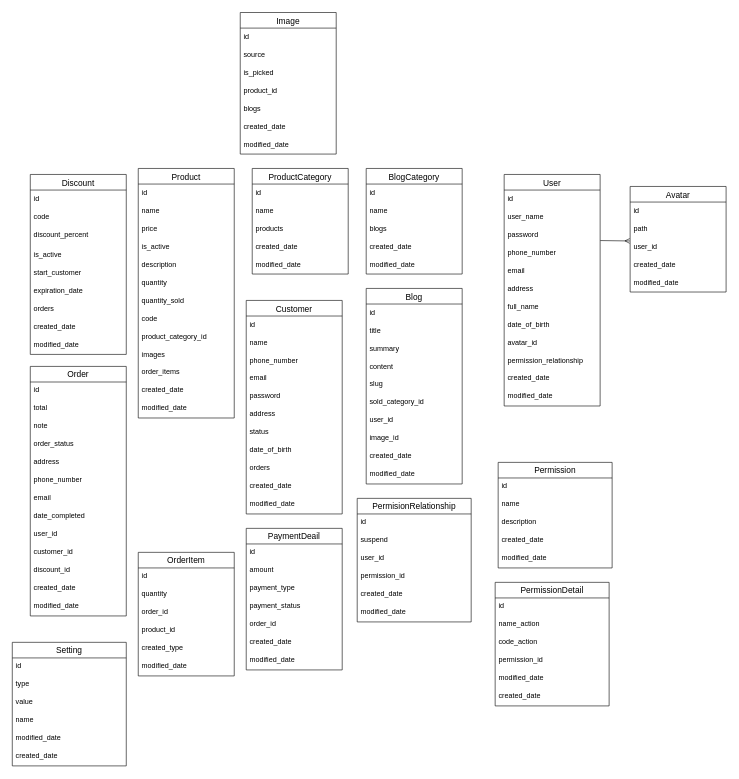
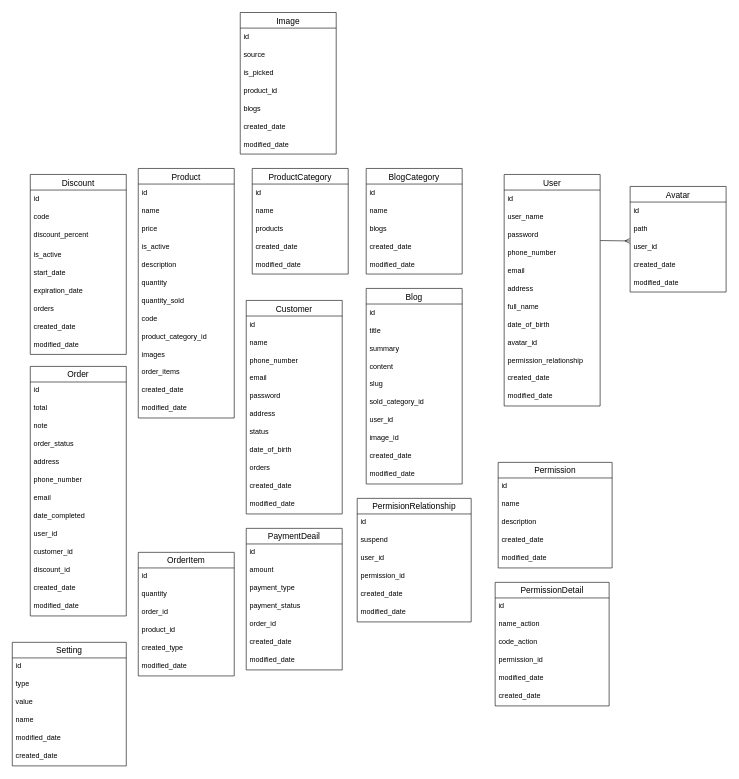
node "start_customer": label "start_customer" -> "start_date"
